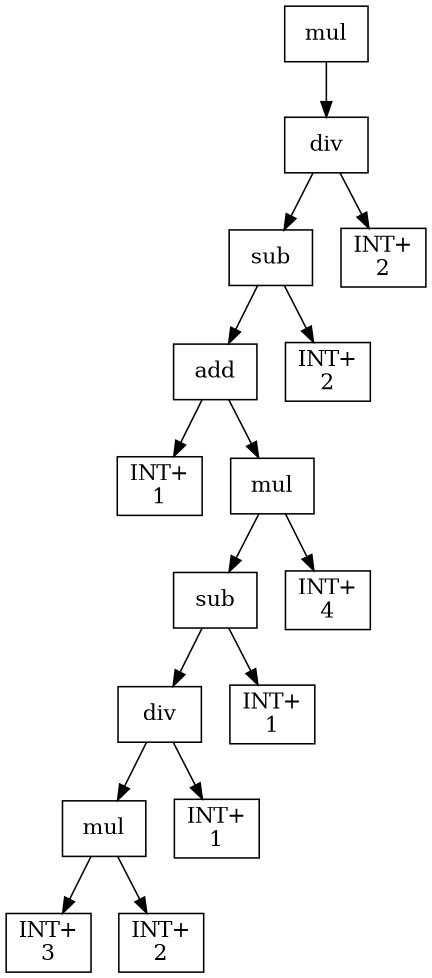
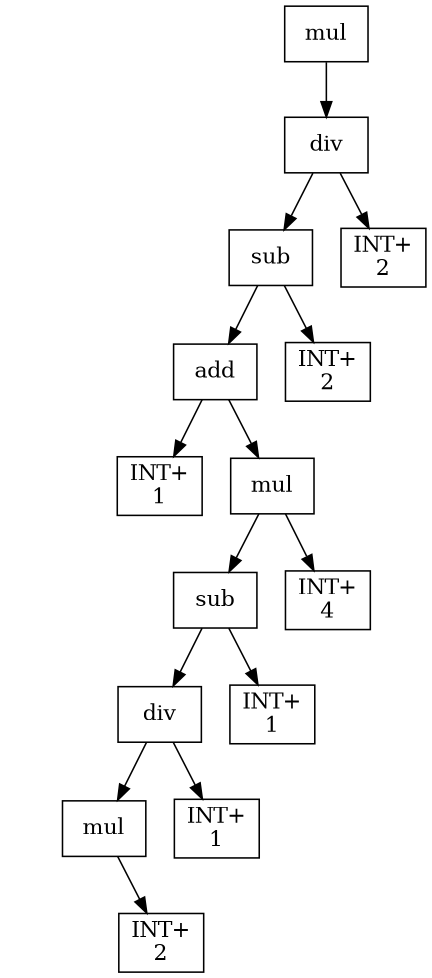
node "INT+ 3": removed
